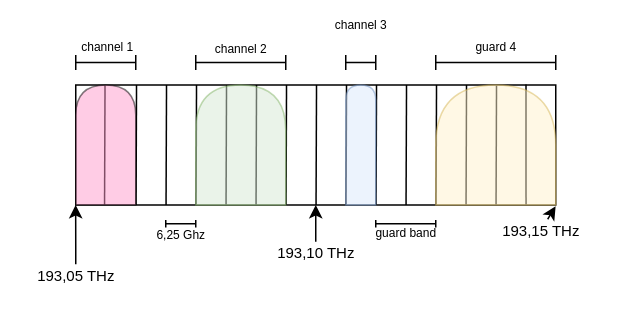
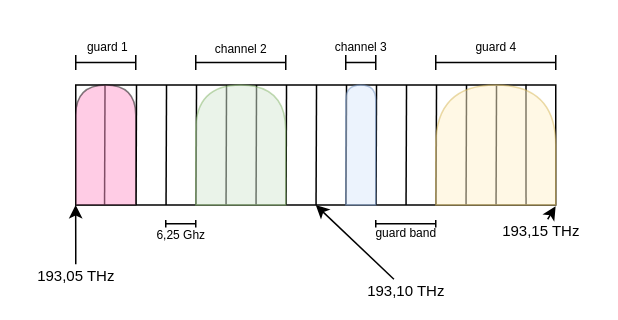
node "channel 3": moved (361, 23) -> (361, 46)
node "channel 1": label "channel 1" -> "guard 1"
node "193,10 THz": moved (316, 253) -> (406, 290)
